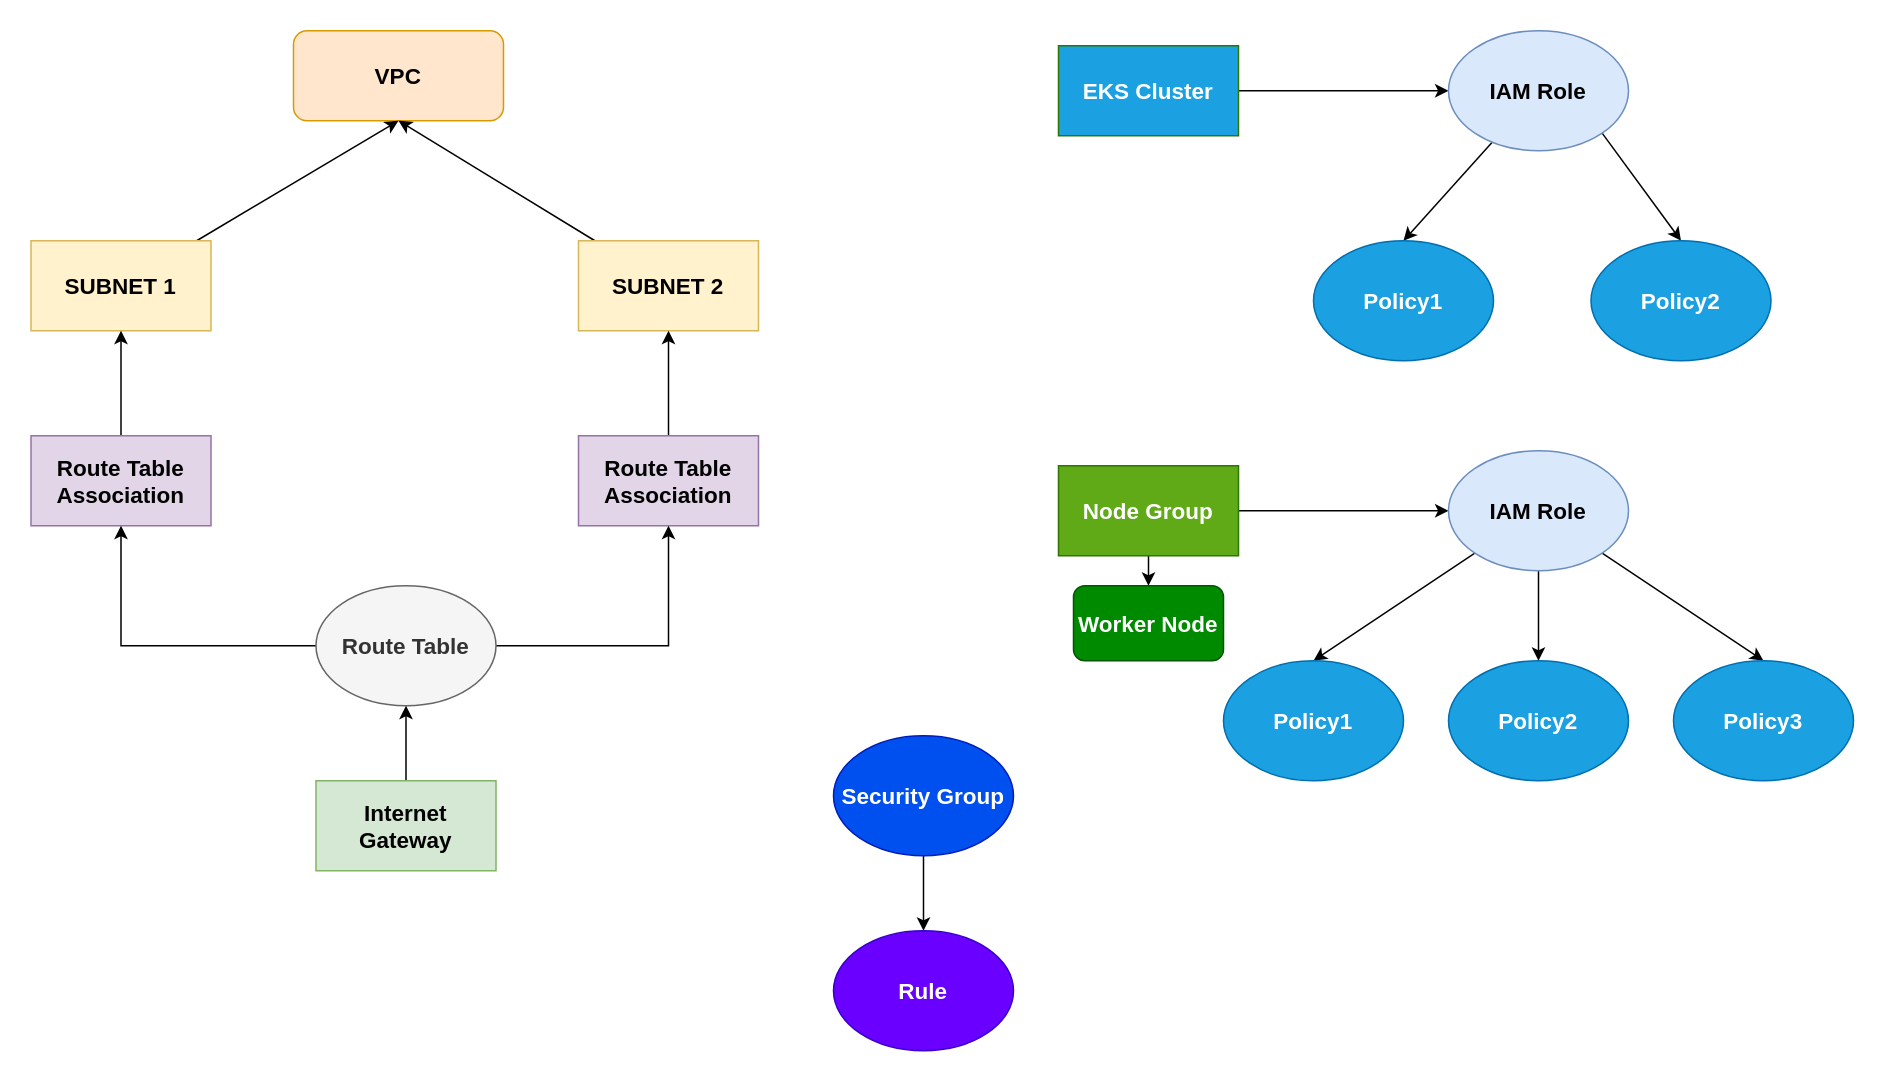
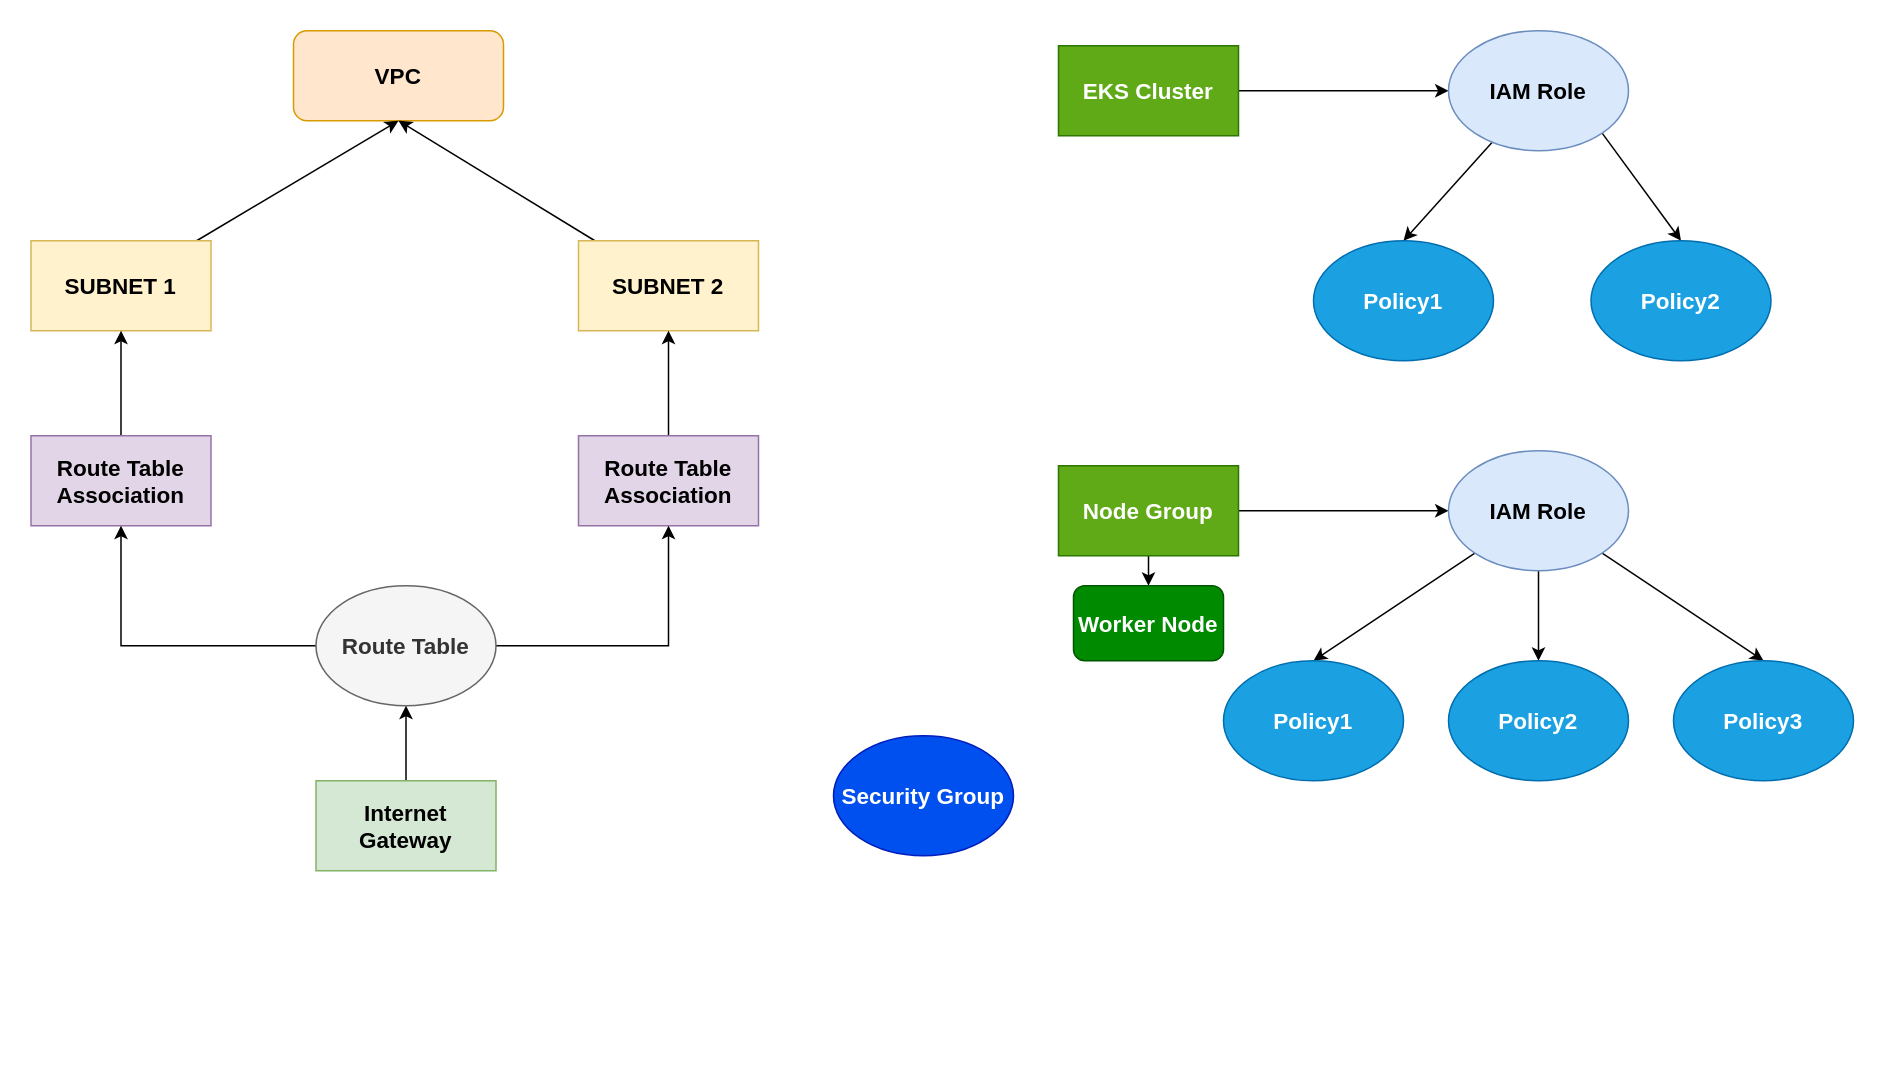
node "EKS Cluster": fillcolor #1ba1e2 -> #60a917
edge "Security Group" -> "Rule": removed
node "Rule": removed
